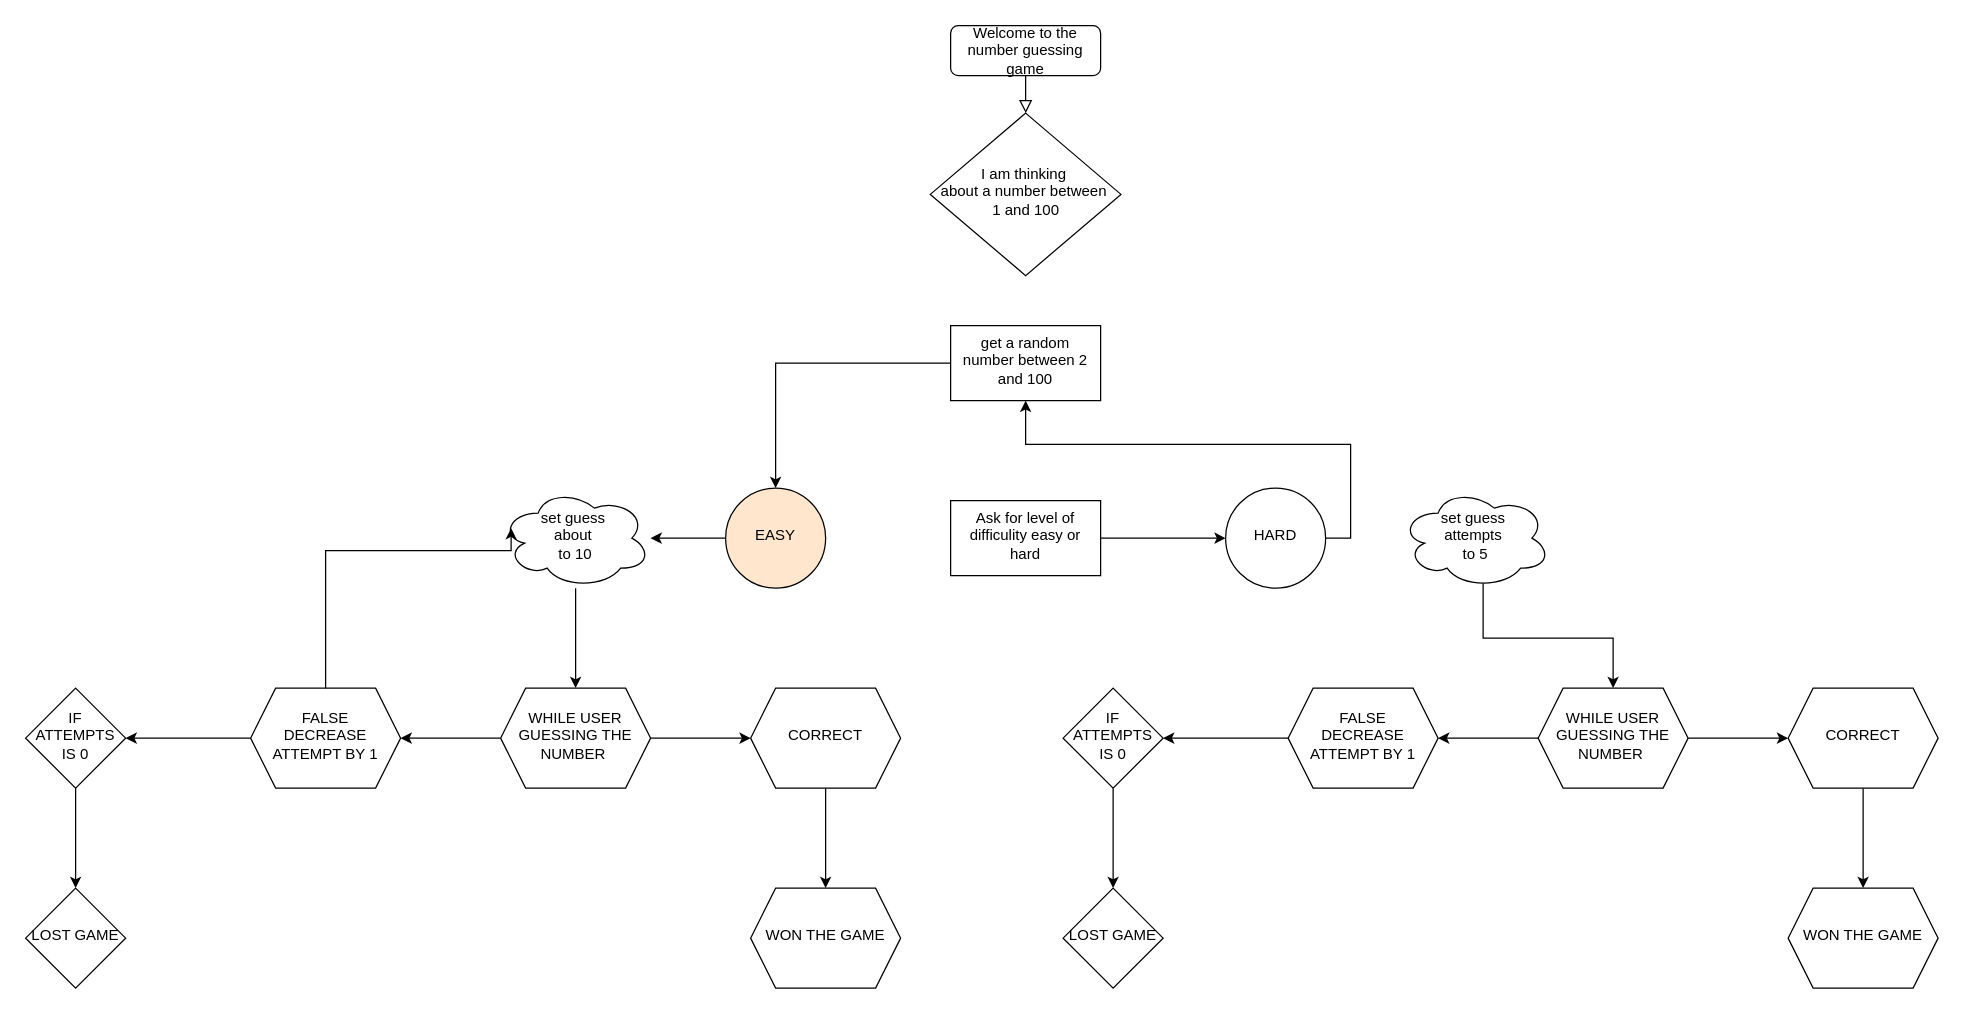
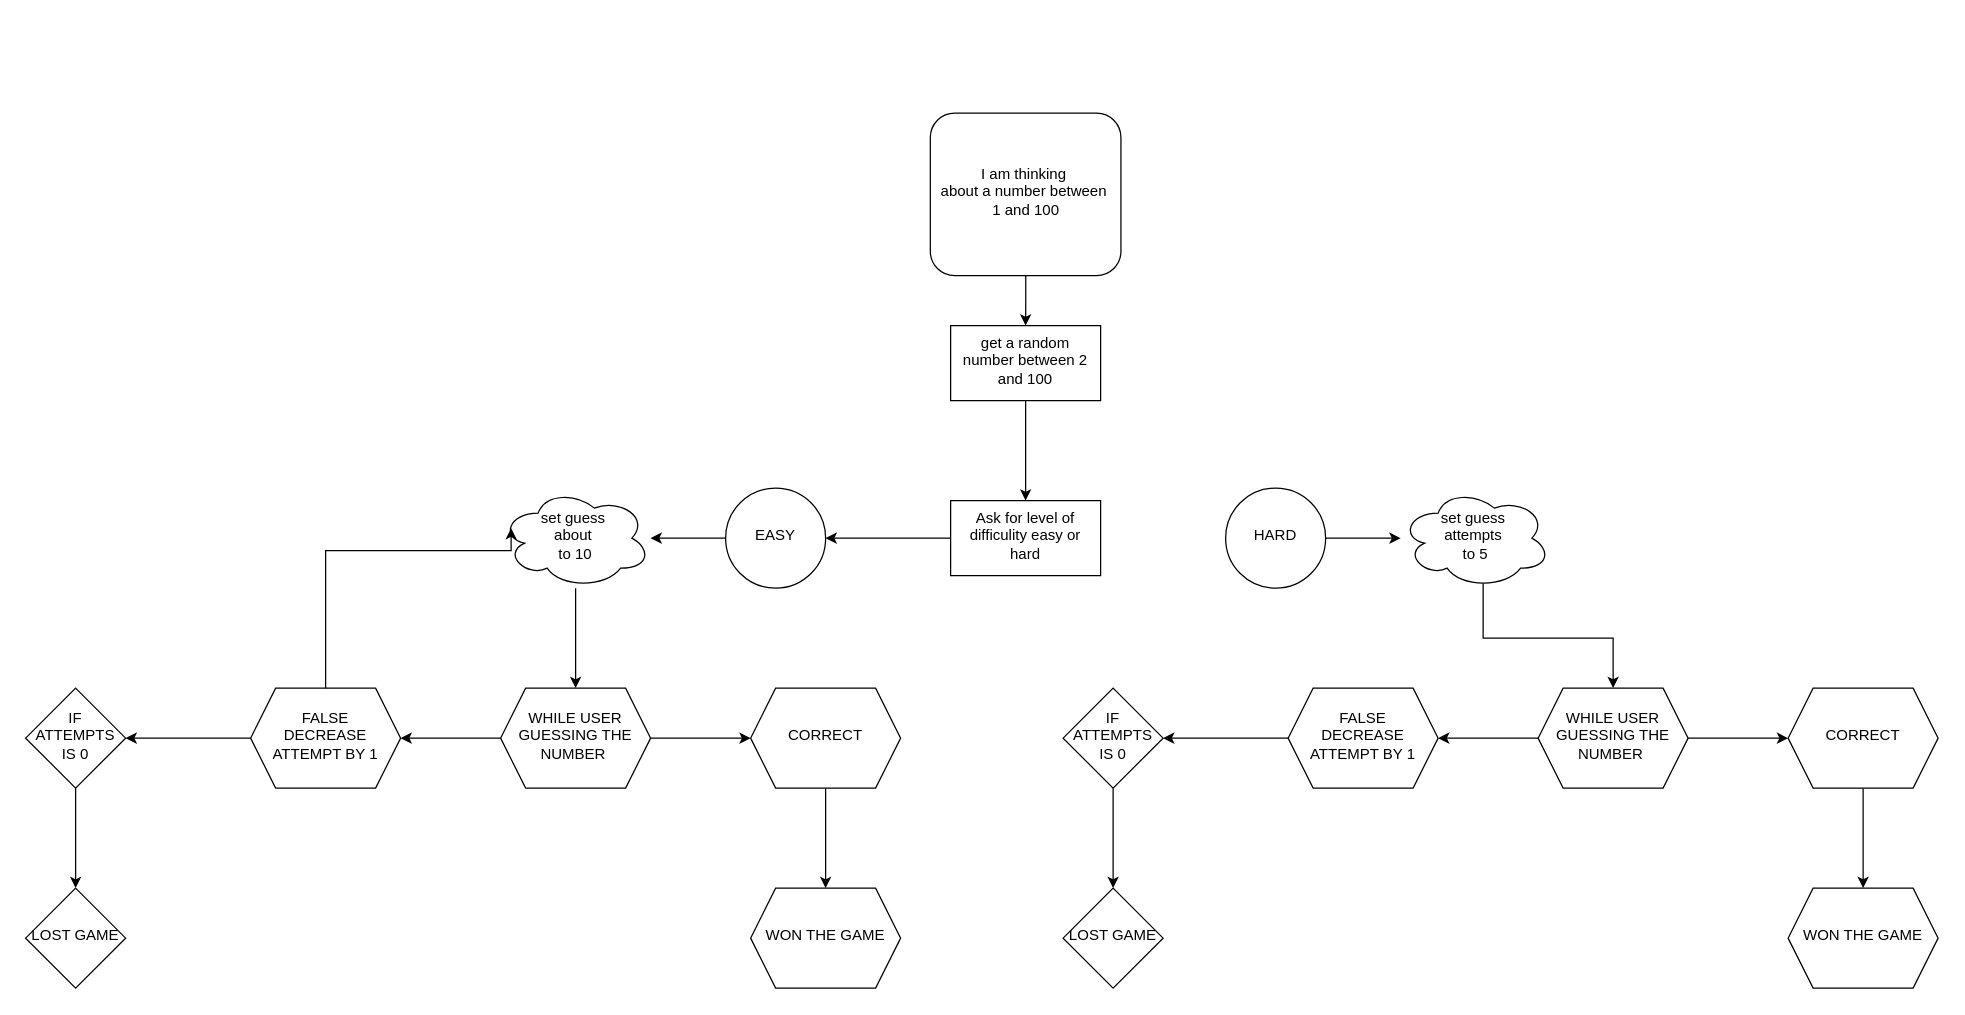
node "Welcome to the number guessing game": removed
edge "Welcome to the number guessing game" -> "I am thinking about a number between 1 and 100": removed
node "I am thinking about a number between 1 and 100": shape diamond -> rounded rectangle
edge "I am thinking about a number between 1 and 100" -> "get a random number between 2 and 100": added
edge "get a random number between 2 and 100" -> "EASY": now "get a random number between 2 and 100" -> "Ask for level of difficulity easy or hard"
edge "HARD" -> "get a random number between 2 and 100": now "HARD" -> "set guess attempts to 5"
node "EASY": fillcolor #ffe6cc -> #ffffff
edge "Ask for level of difficulity easy or hard" -> "EASY": added
edge "Ask for level of difficulity easy or hard" -> "HARD": removed
